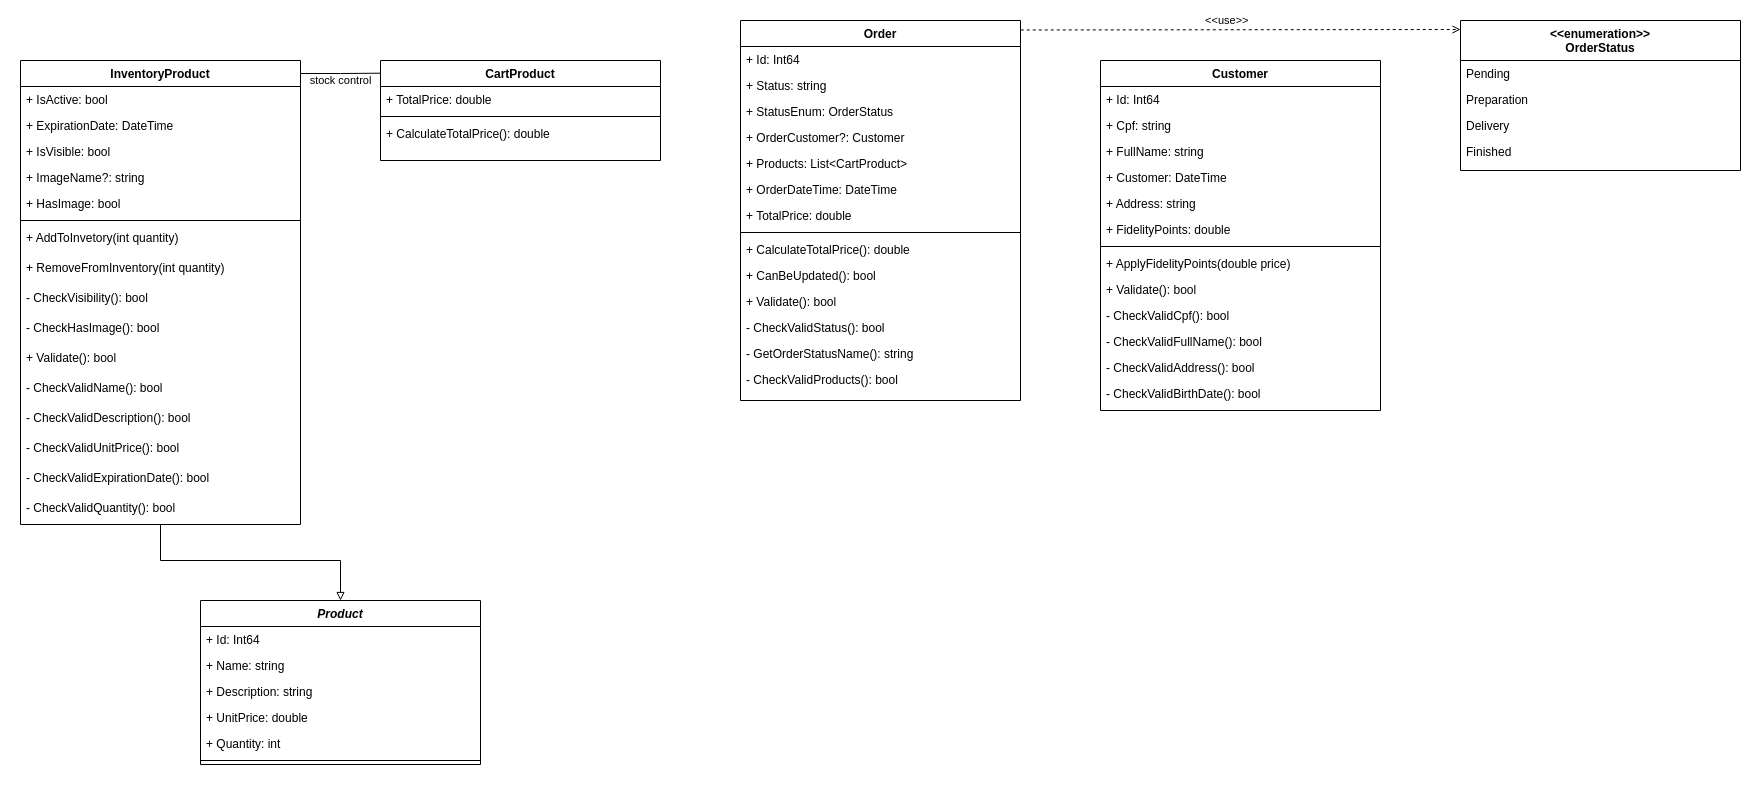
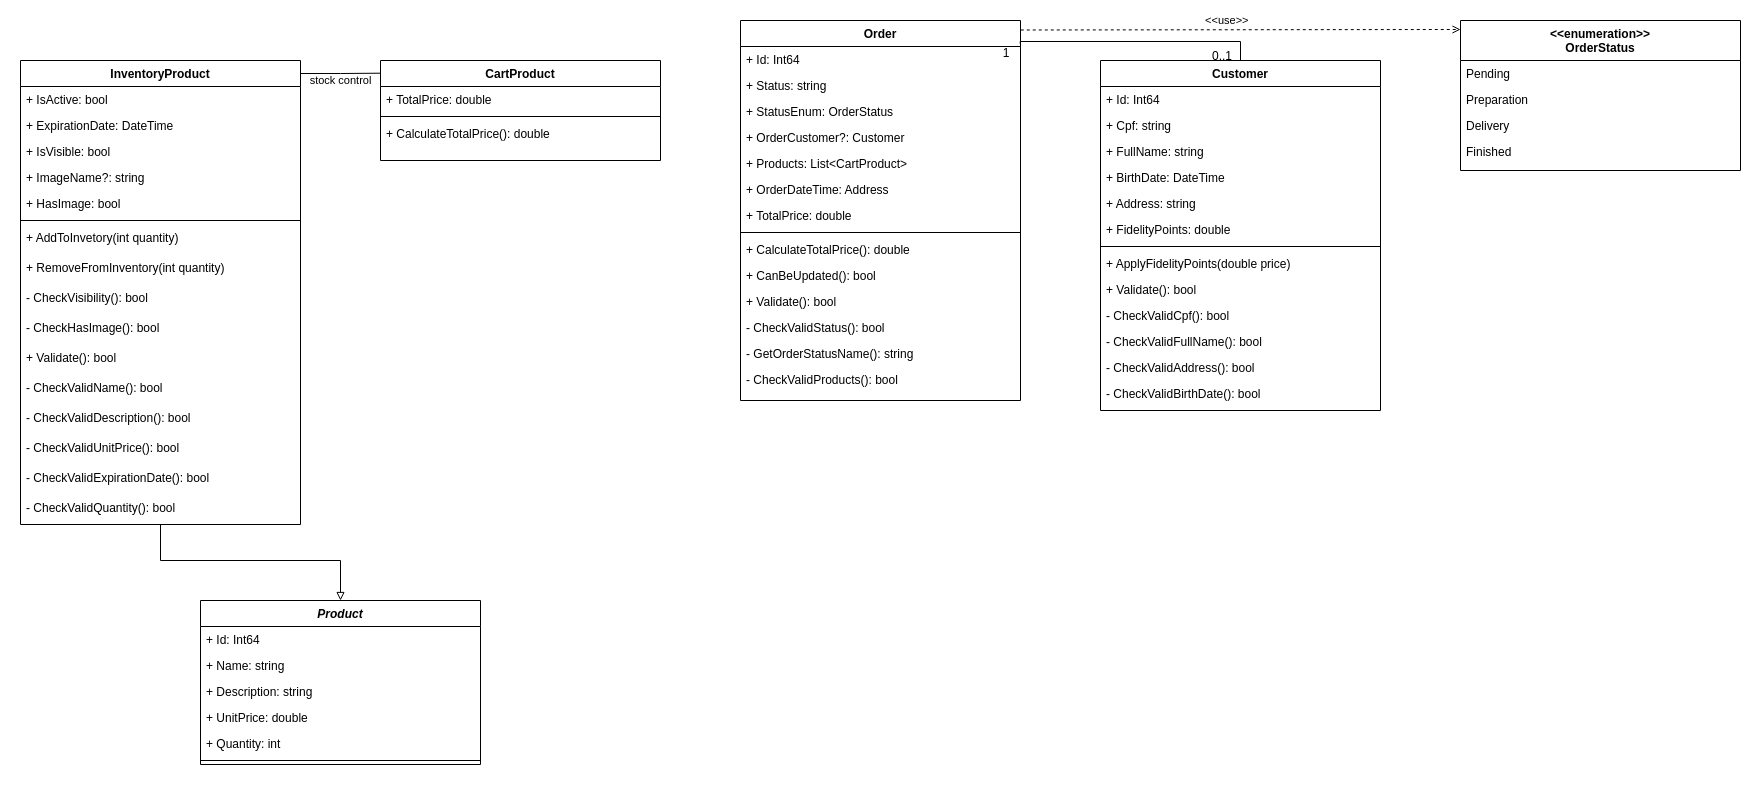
edge "Order" -- "Customer": added, labels "1", "0..1"
node "+ Customer: DateTime": label "+ Customer: DateTime" -> "+ BirthDate: DateTime"
node "+ OrderDateTime: DateTime": label "+ OrderDateTime: DateTime" -> "+ OrderDateTime: Address"
